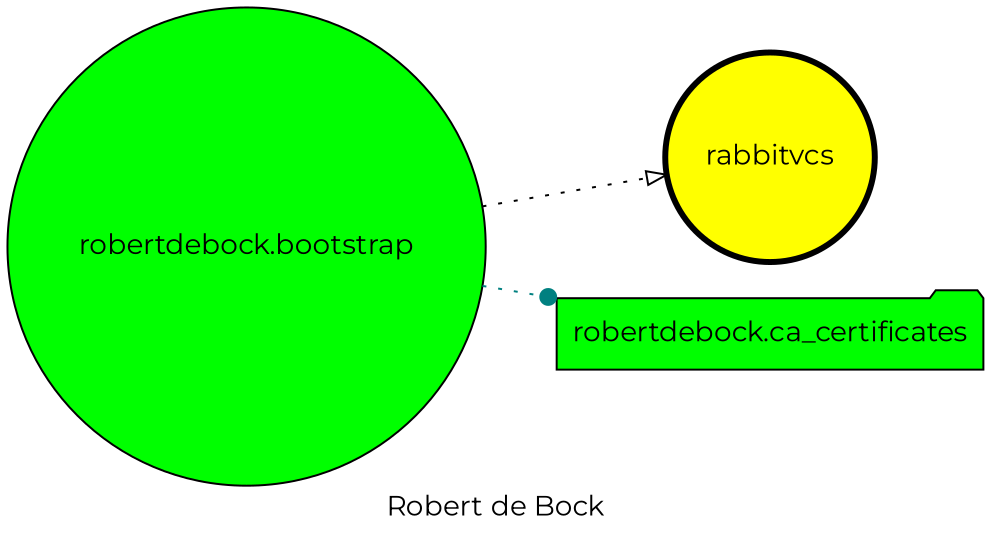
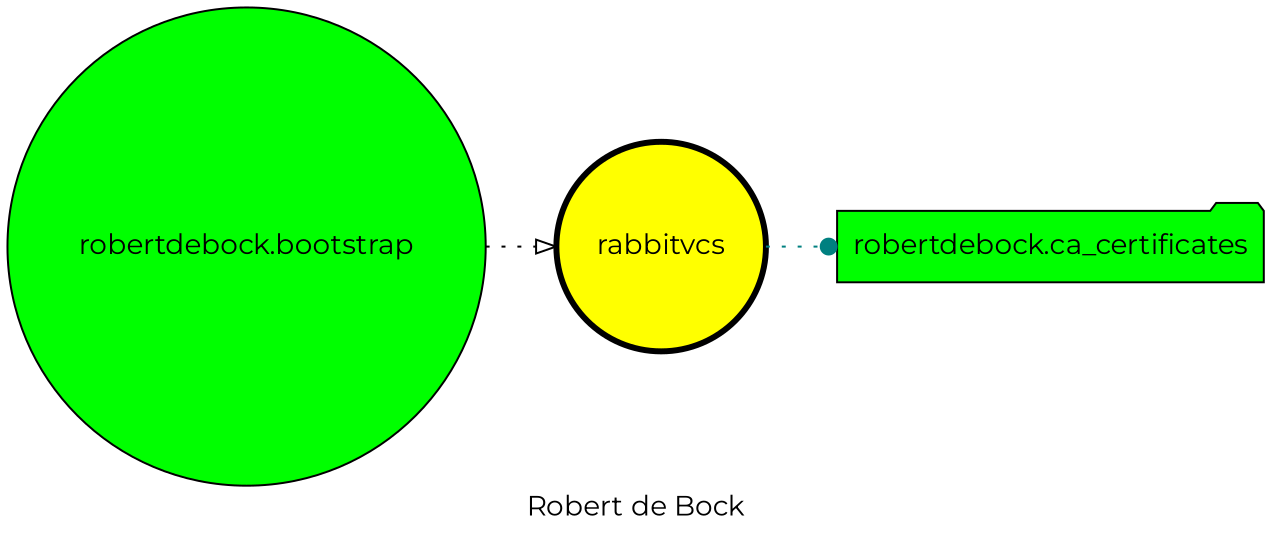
edge "robertdebock.bootstrap" -> "robertdebock.ca_certificates": now "rabbitvcs" -> "robertdebock.ca_certificates"
